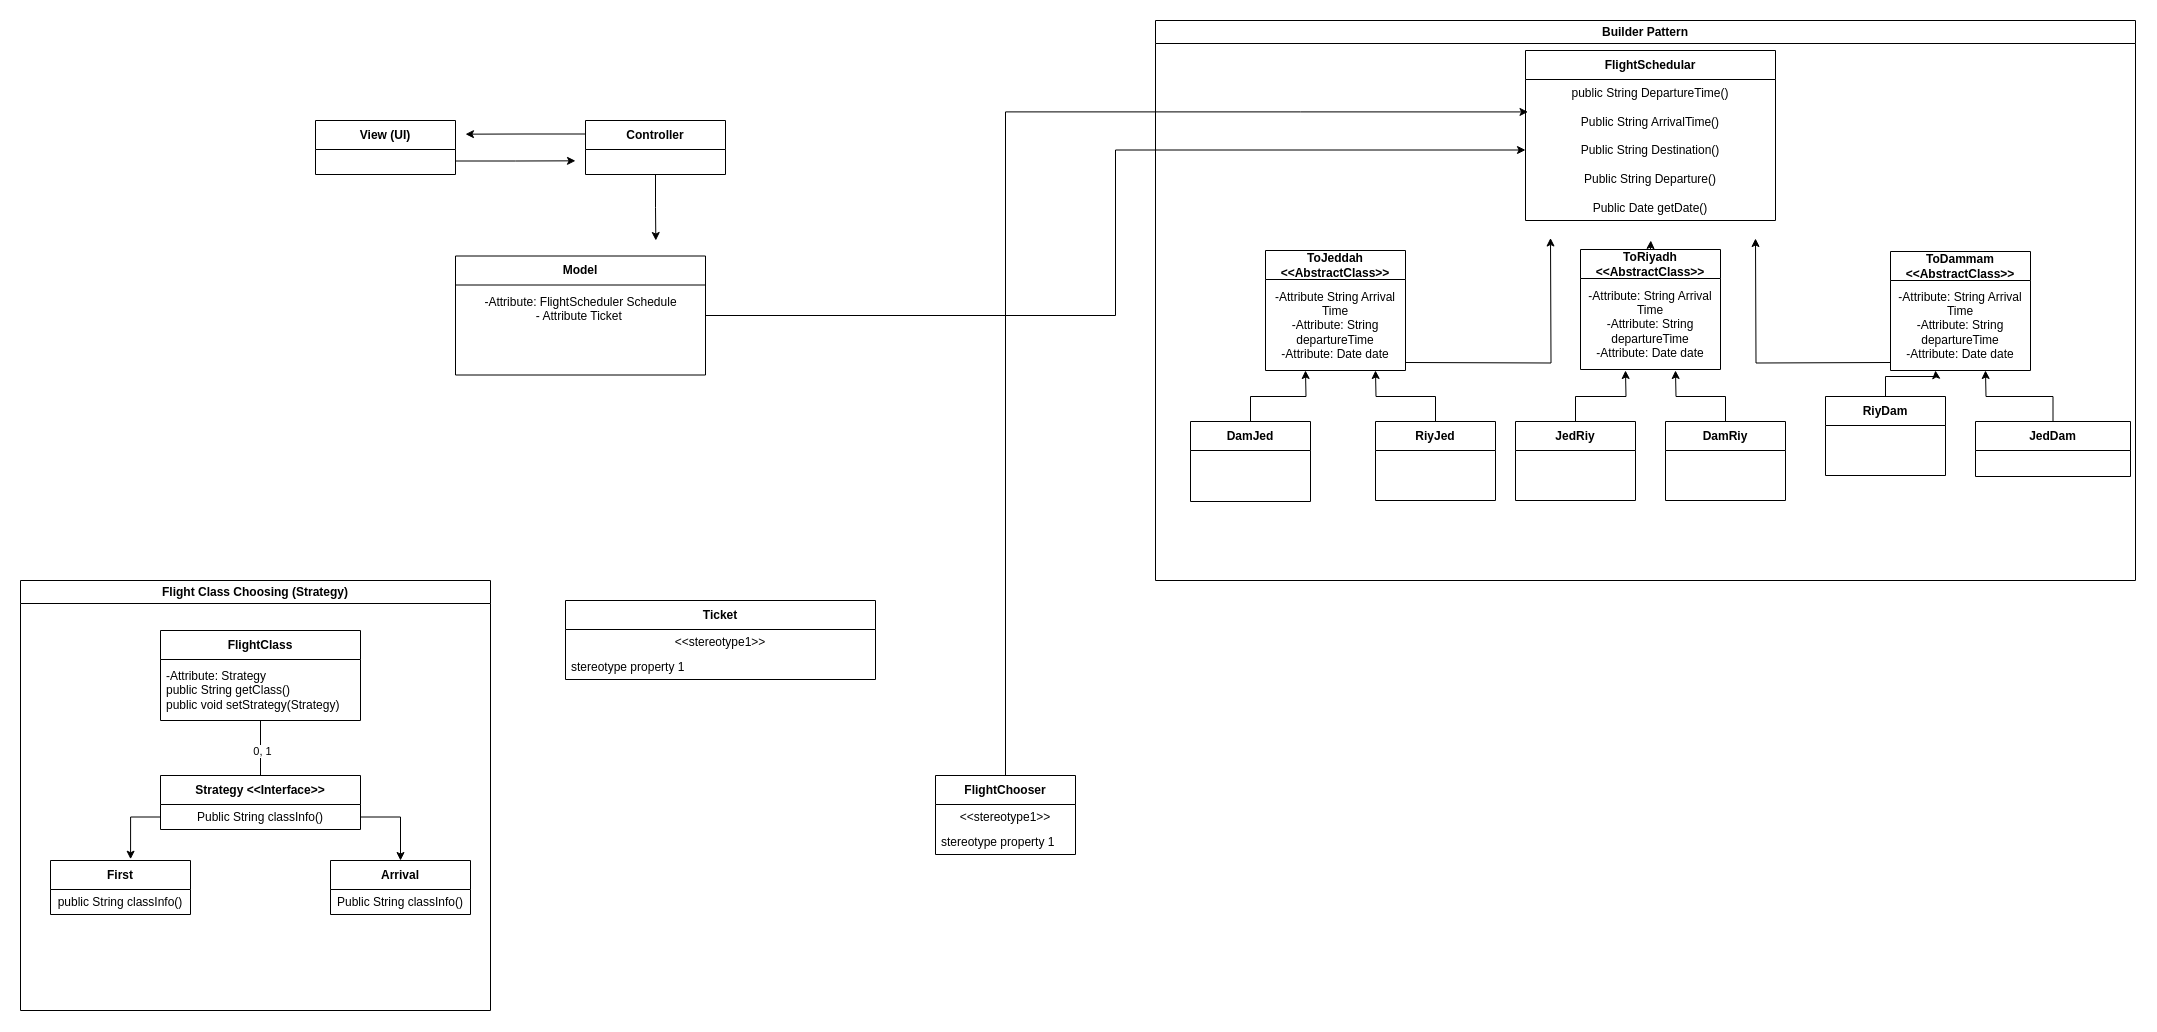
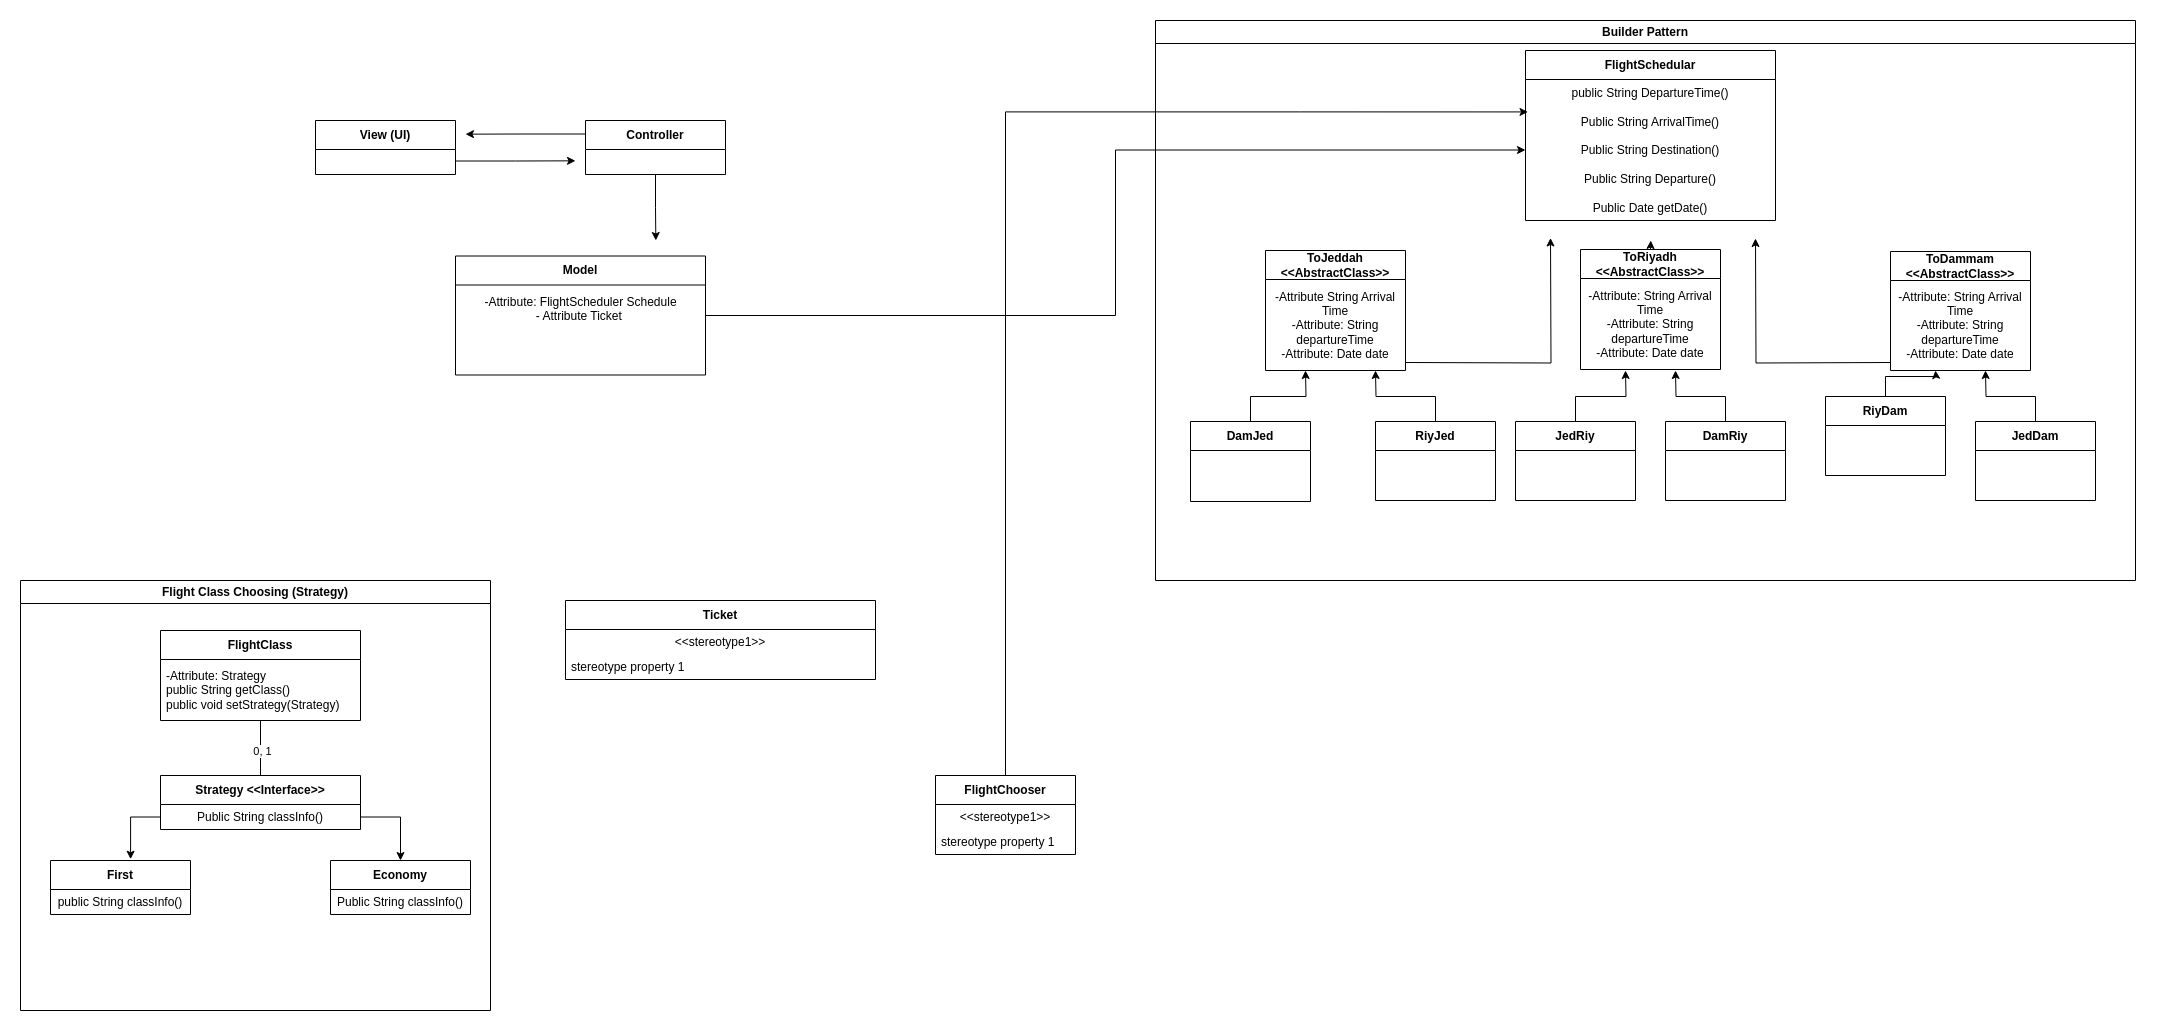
node "JedDam": size 155x55 -> 120x79
node "Arrival": label "Arrival" -> "Economy"
